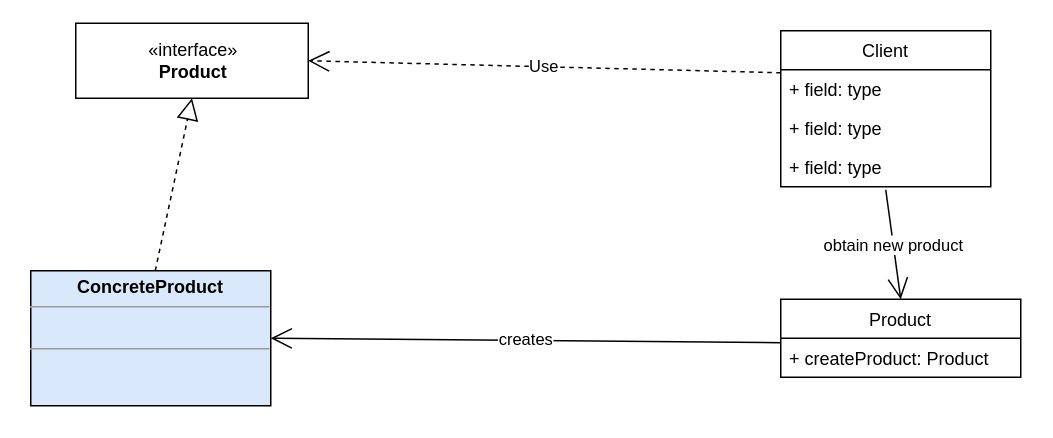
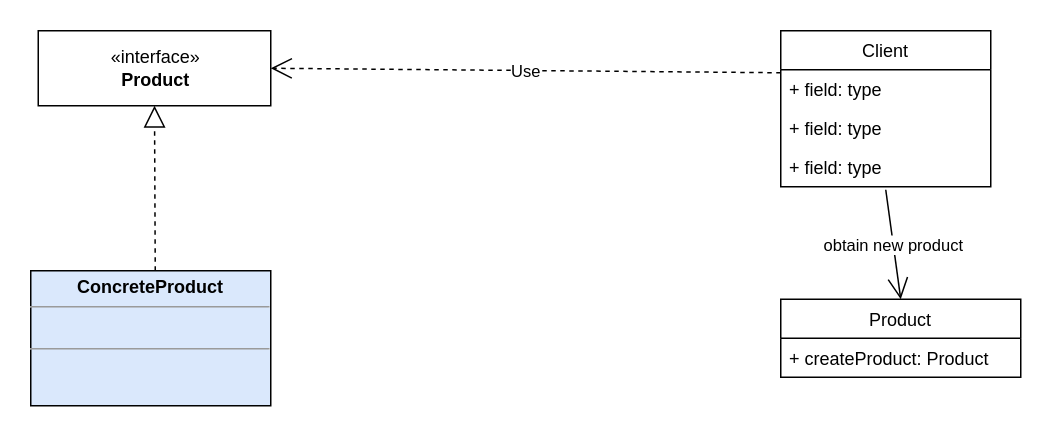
node "«interface» Product": moved (192, 61) -> (155, 68)
edge "+ createProduct: Product" -> "ConcreteProduct": removed, label "creates"
